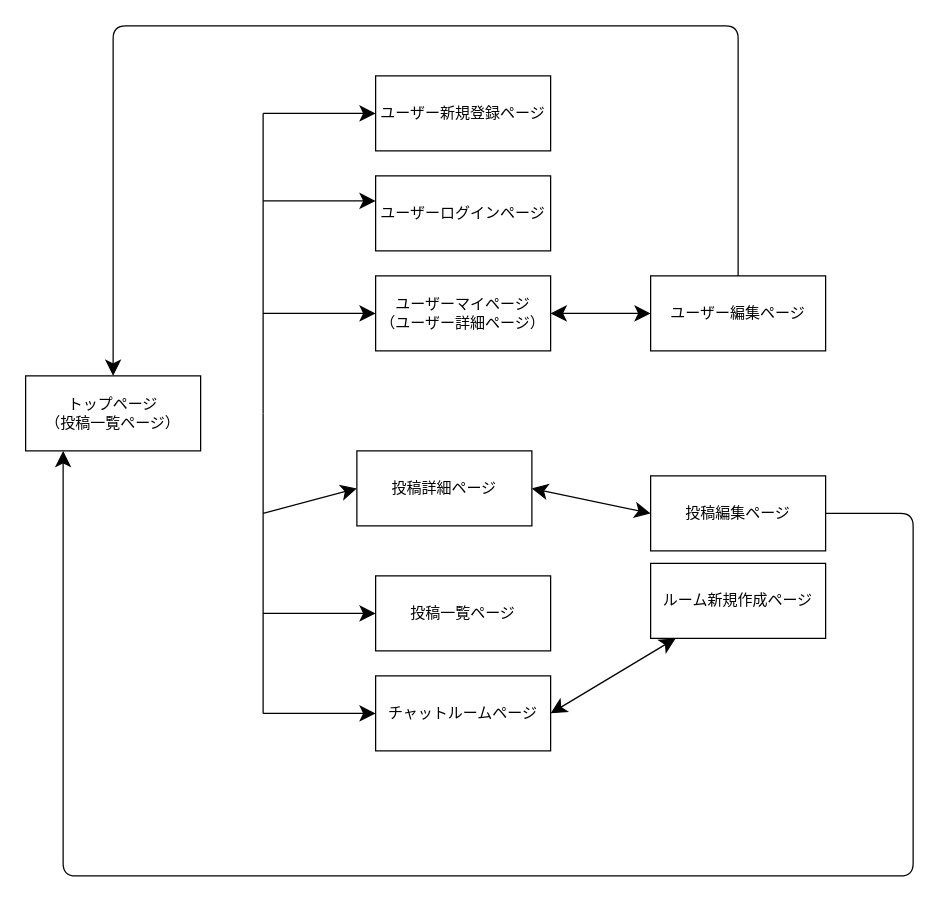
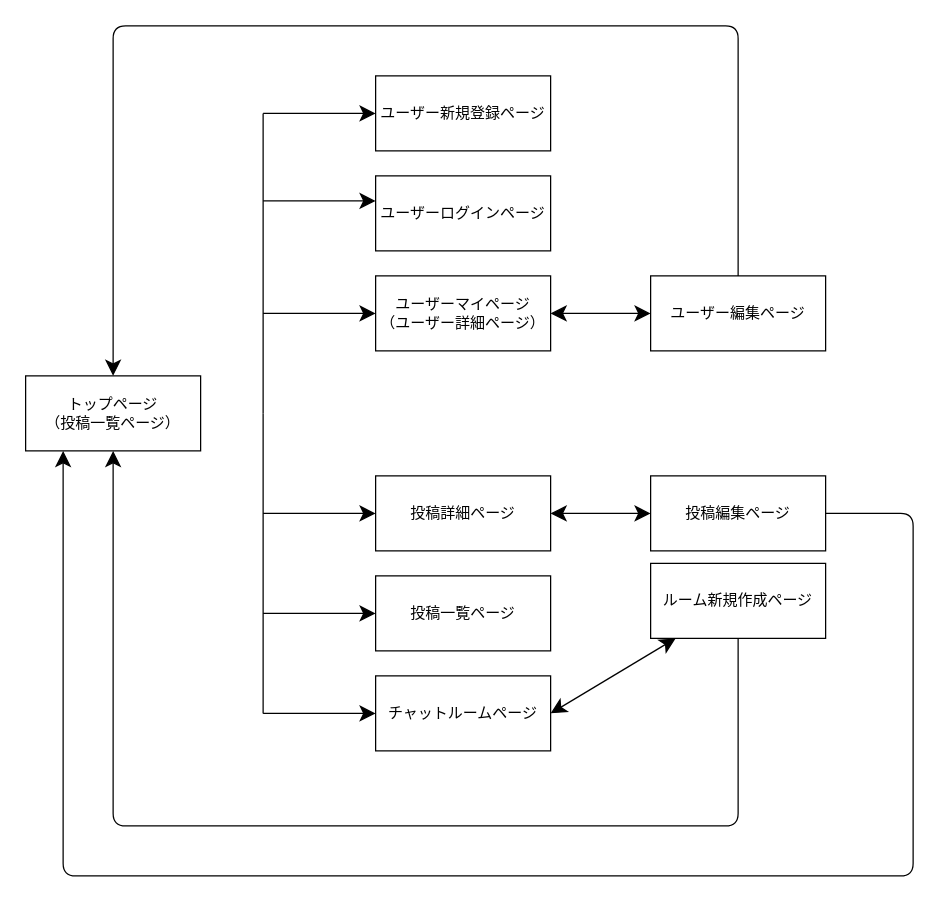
node "投稿詳細ページ": moved (444, 488) -> (463, 513)
edge "ルーム新規作成ページ" -> "トップページ （投稿一覧ページ）": added
